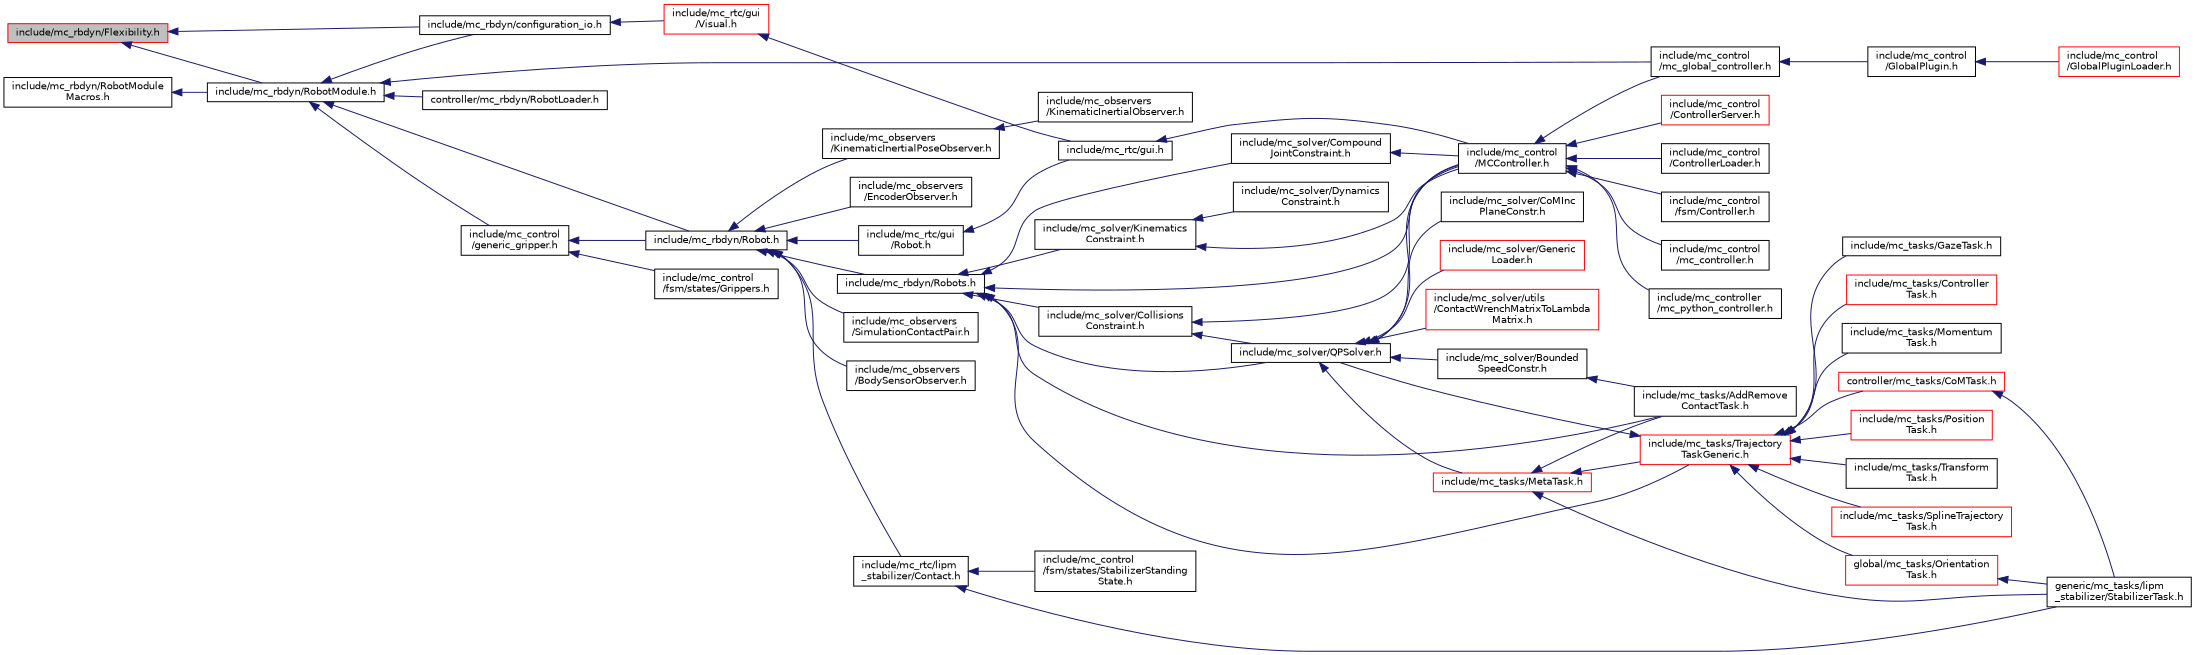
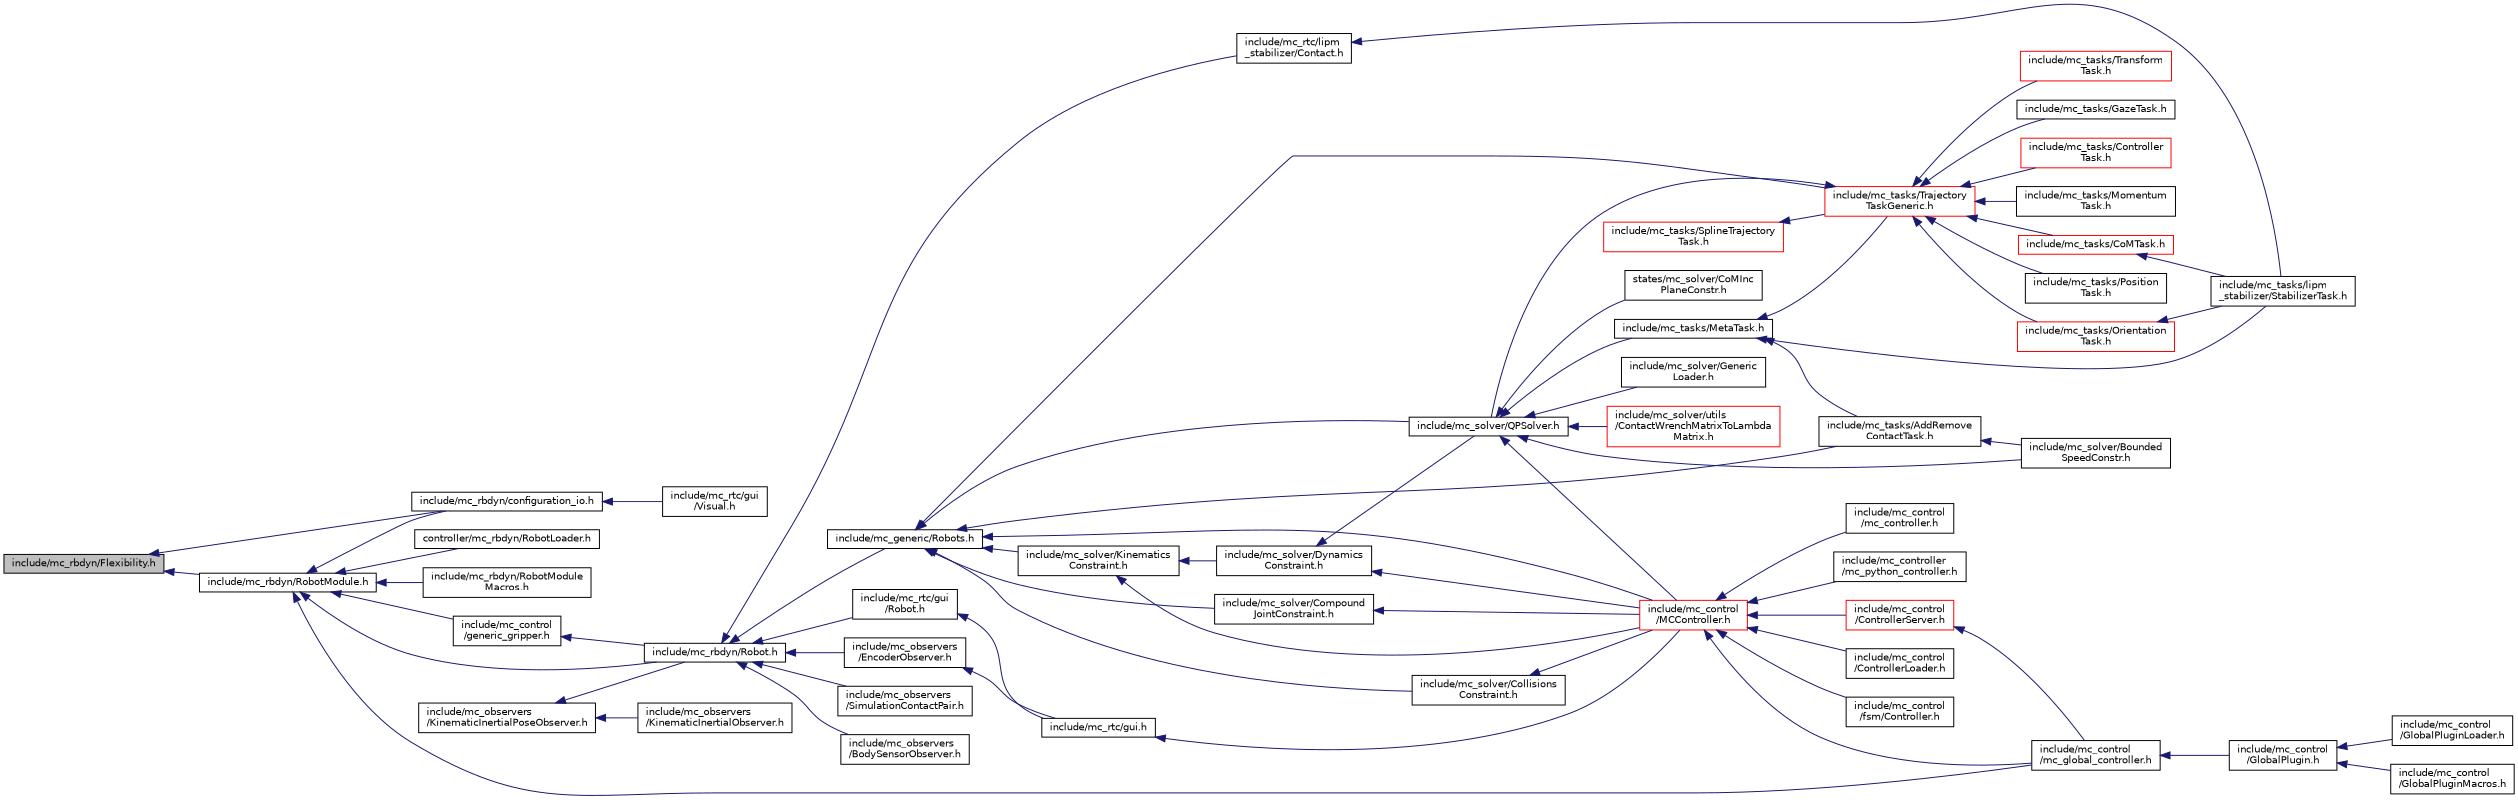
node "include/mc_rtc/gui /Visual.h": color red -> black
node "include/mc_rbdyn/Flexibility.h": color red -> black
node "include/mc_control /GlobalPluginLoader.h": color red -> black
edge "include/mc_rbdyn/RobotModule.h" -> "include/mc_rbdyn/RobotModule Macros.h": reversed
edge "include/mc_rtc/gui.h" -> "include/mc_rtc/gui /Visual.h": now "include/mc_rtc/gui.h" -> "include/mc_observers /EncoderObserver.h"
node "include/mc_control /MCController.h": color black -> red
edge "include/mc_observers /KinematicInertialPoseObserver.h" -> "include/mc_rbdyn/Robot.h": reversed
node "include/mc_solver/CoMInc PlaneConstr.h": label "include/mc_solver/CoMInc PlaneConstr.h" -> "states/mc_solver/CoMInc PlaneConstr.h"
node "include/mc_solver/Generic Loader.h": color red -> black
node "include/mc_control /fsm/states/Grippers.h": removed
node "include/mc_rbdyn/Robots.h": label "include/mc_rbdyn/Robots.h" -> "include/mc_generic/Robots.h"
edge "include/mc_solver/QPSolver.h" -> "include/mc_solver/Collisions Constraint.h": now "include/mc_solver/QPSolver.h" -> "include/mc_solver/Dynamics Constraint.h"
node "controller/mc_tasks/CoMTask.h": label "controller/mc_tasks/CoMTask.h" -> "include/mc_tasks/CoMTask.h"
edge "include/mc_tasks/AddRemove ContactTask.h" -> "include/mc_solver/Bounded SpeedConstr.h": reversed
node "include/mc_tasks/Position Task.h": color red -> black
node "include/mc_tasks/Transform Task.h": color black -> red
node "include/mc_tasks/MetaTask.h": color red -> black
edge "include/mc_tasks/SplineTrajectory Task.h" -> "include/mc_tasks/Trajectory TaskGeneric.h": reversed
node "global/mc_tasks/Orientation Task.h": label "global/mc_tasks/Orientation Task.h" -> "include/mc_tasks/Orientation Task.h"
node "include/mc_control /fsm/states/StabilizerStanding State.h": removed
edge "include/mc_control /MCController.h" -> "include/mc_solver/Dynamics Constraint.h": added
node "generic/mc_tasks/lipm _stabilizer/StabilizerTask.h": label "generic/mc_tasks/lipm _stabilizer/StabilizerTask.h" -> "include/mc_tasks/lipm _stabilizer/StabilizerTask.h"
edge "include/mc_control /mc_global_controller.h" -> "include/mc_control /ControllerServer.h": added
node "include/mc_control /GlobalPluginMacros.h": added
